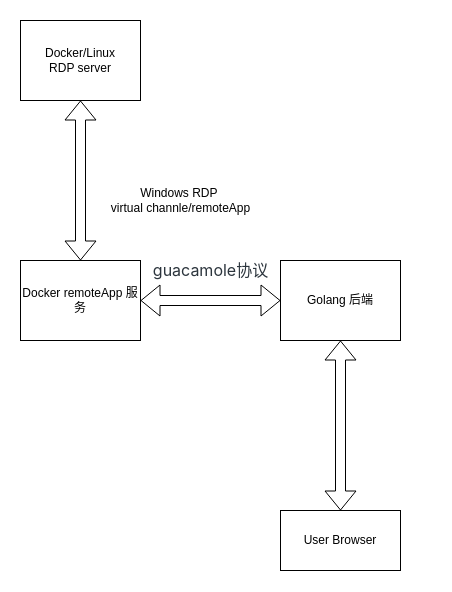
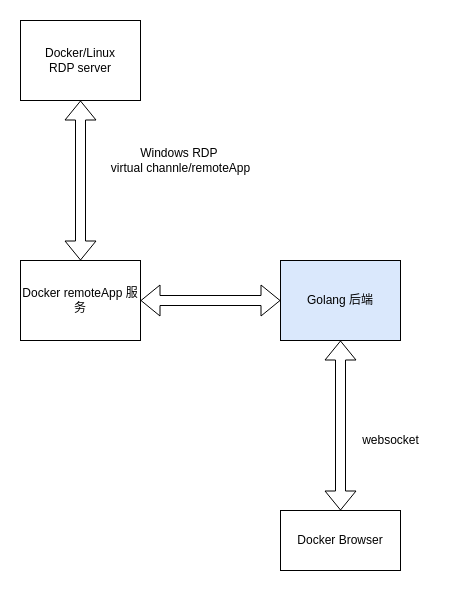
node "Windows RDP virtual channle/remoteApp": moved (181, 201) -> (181, 161)
node "guacamole协议": removed
node "Golang 后端": fillcolor #ffffff -> #dae8fc
node "websocket": added
node "User Browser": label "User Browser" -> "Docker Browser"
